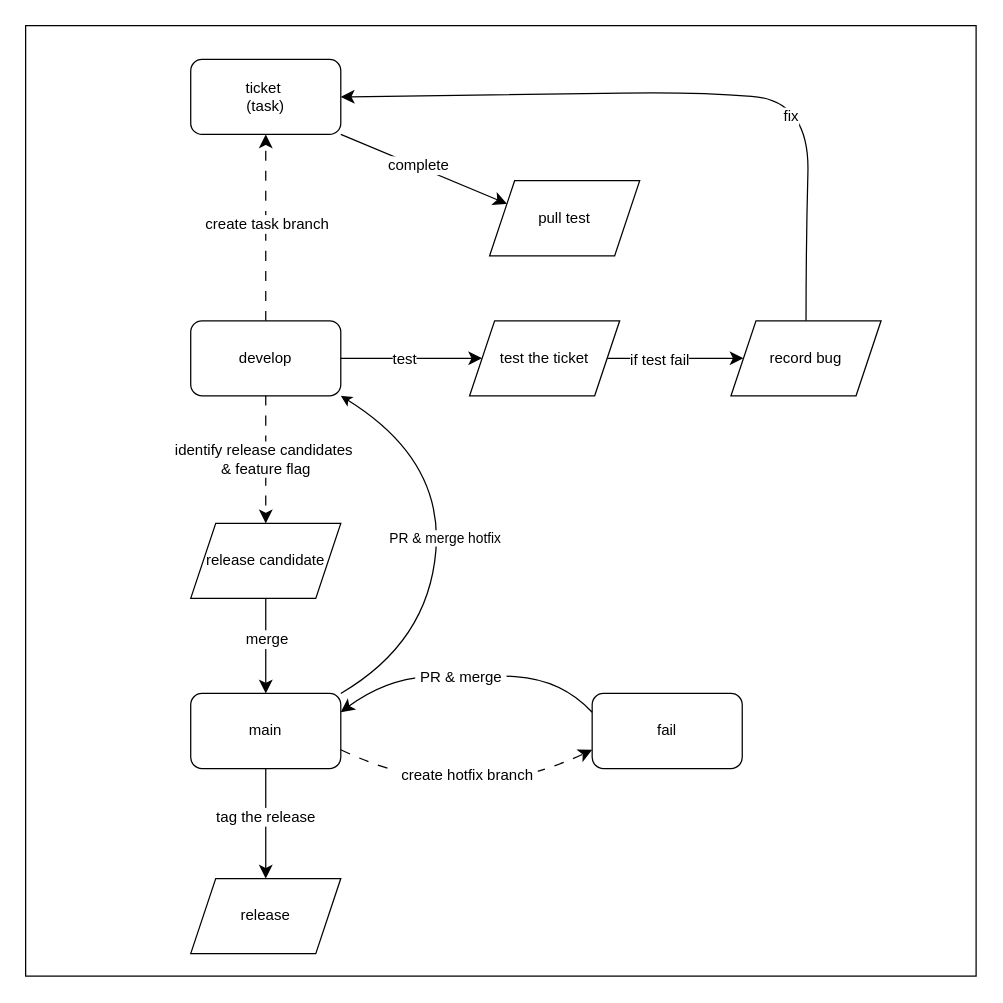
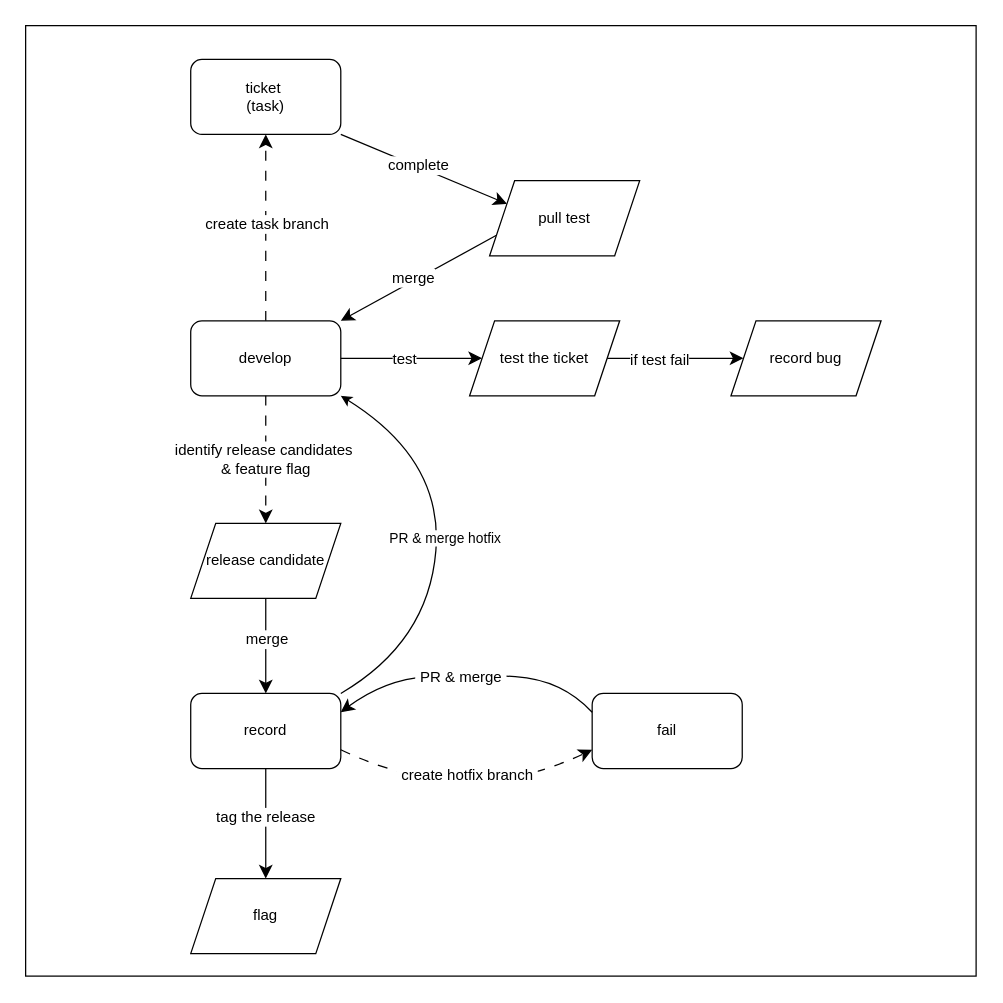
edge "record bug" -> "ticket (task)": removed, label "fix"
edge "pull test" -> "develop": added, label "merge"
node "main": label "main" -> "record"
node "release": label "release" -> "flag"
